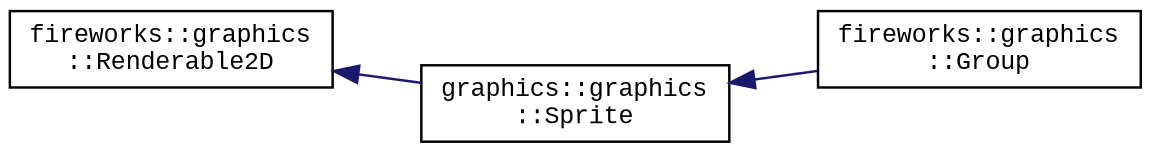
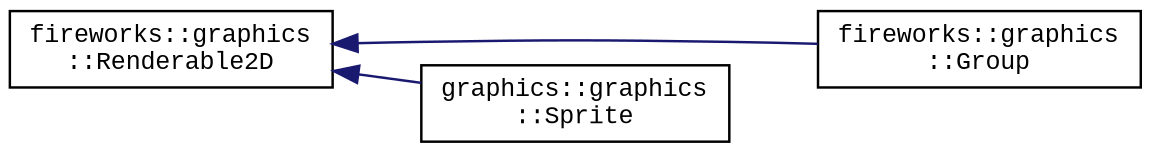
edge "fireworks::graphics ::Group" -> "graphics::graphics ::Sprite": now "fireworks::graphics ::Group" -> "fireworks::graphics ::Renderable2D"
